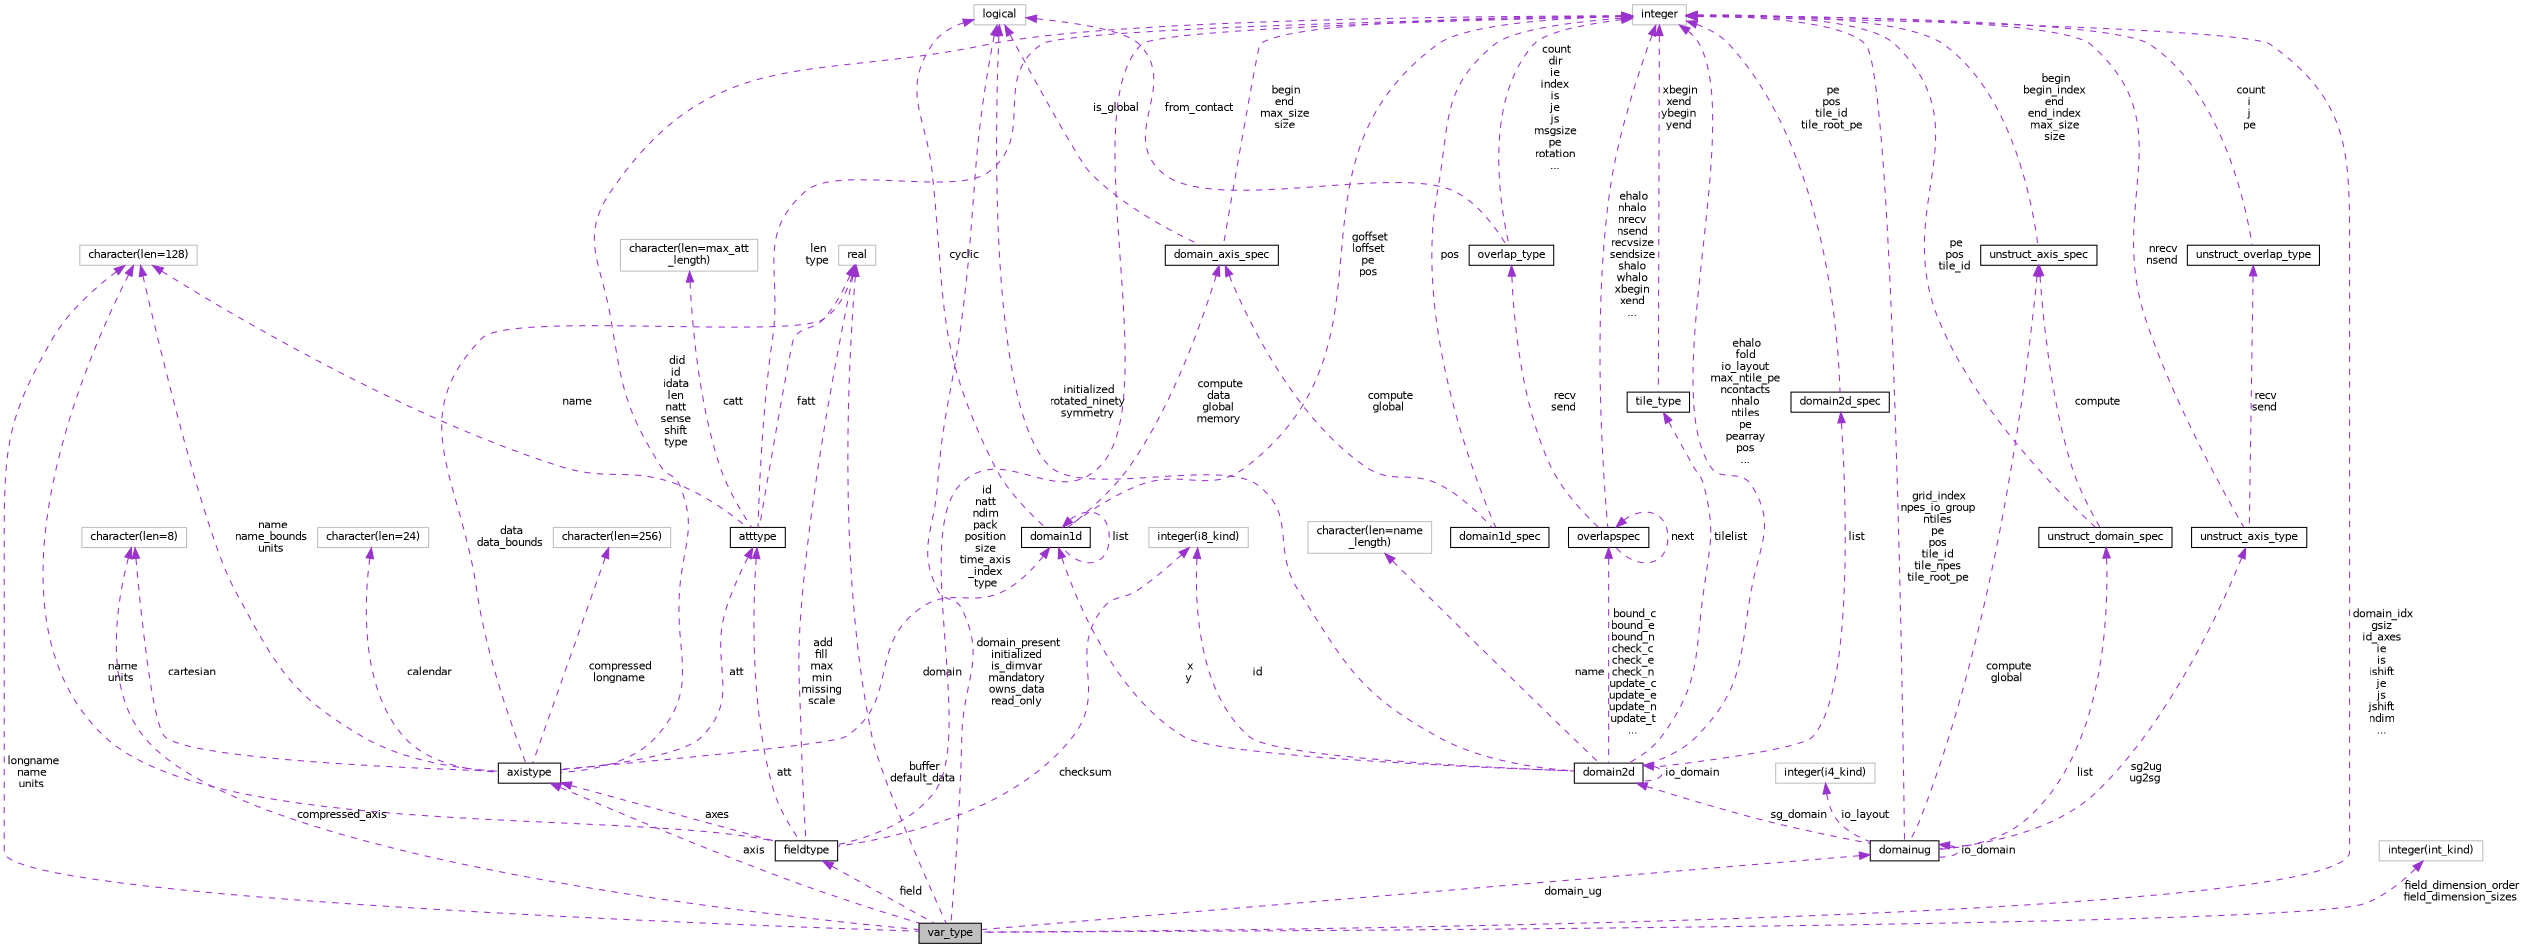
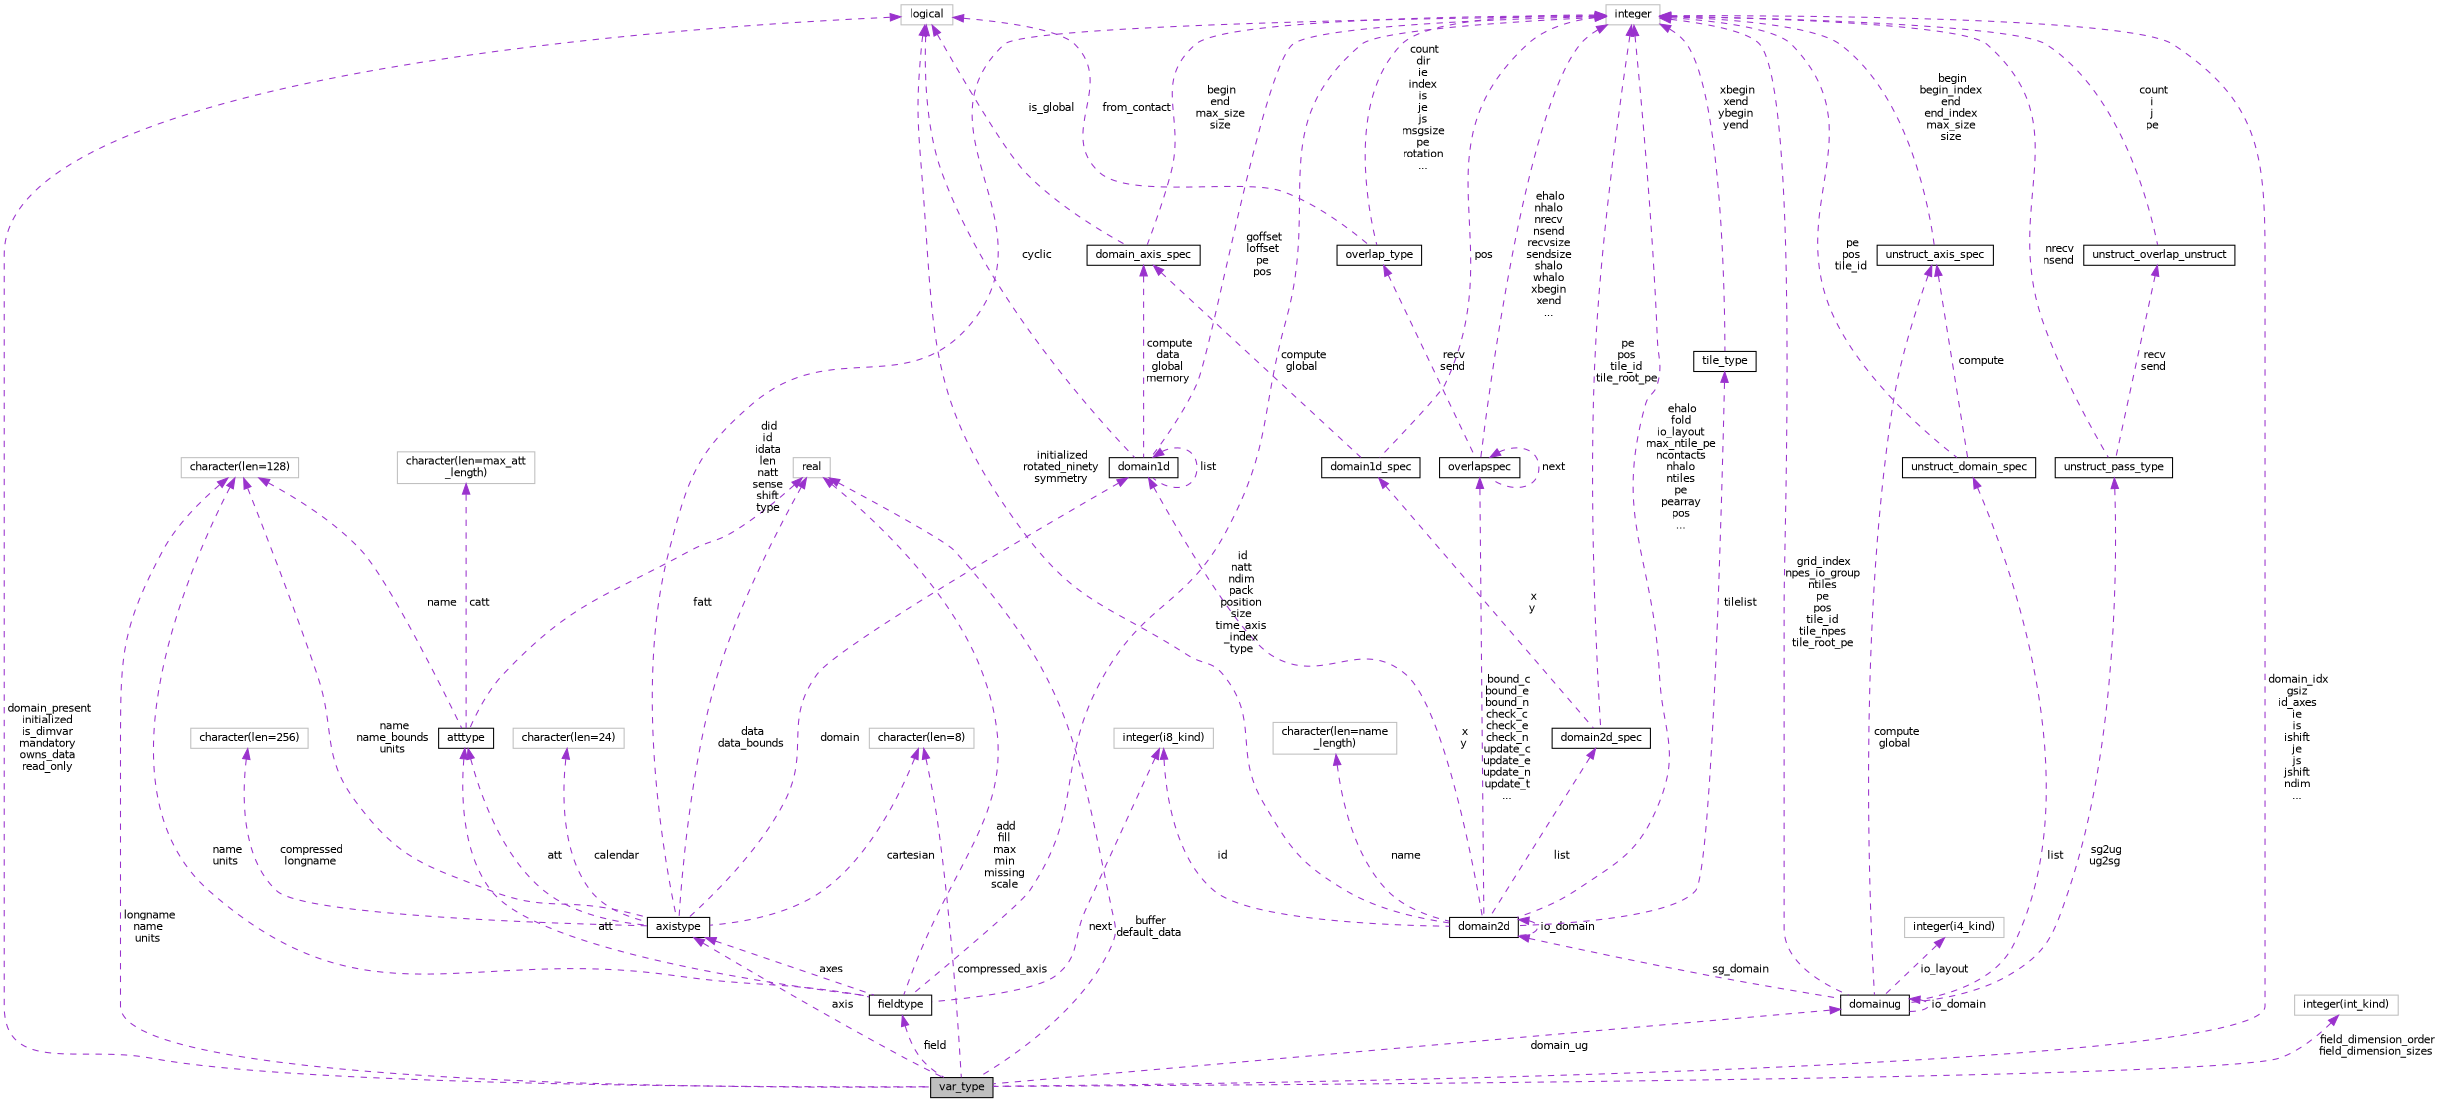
edge "atttype" -> "integer": removed, label "len type"
node "unstruct_overlap_type": label "unstruct_overlap_type" -> "unstruct_overlap_unstruct"
node "unstruct_axis_type": label "unstruct_axis_type" -> "unstruct_pass_type"
edge "domain2d_spec" -> "domain1d_spec": added, label "x y"
edge "fieldtype" -> "integer(i8_kind)": label " checksum" -> " next"
